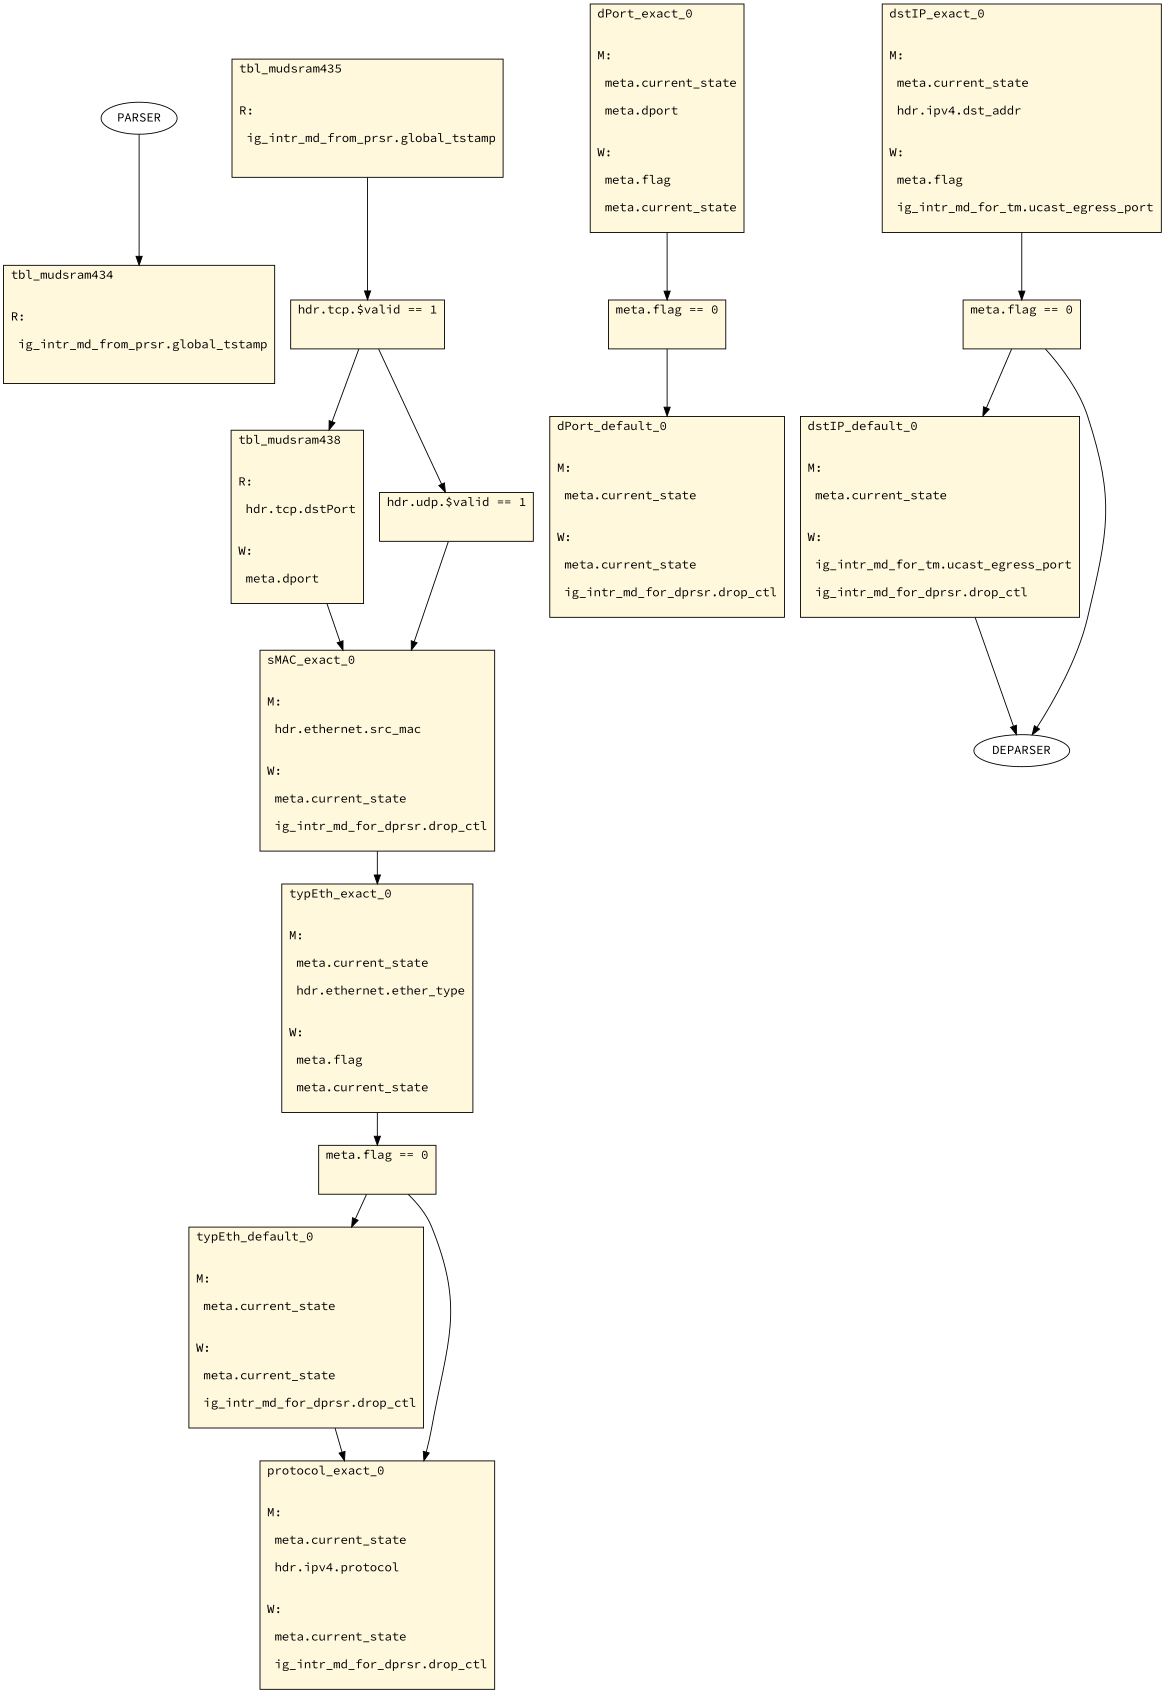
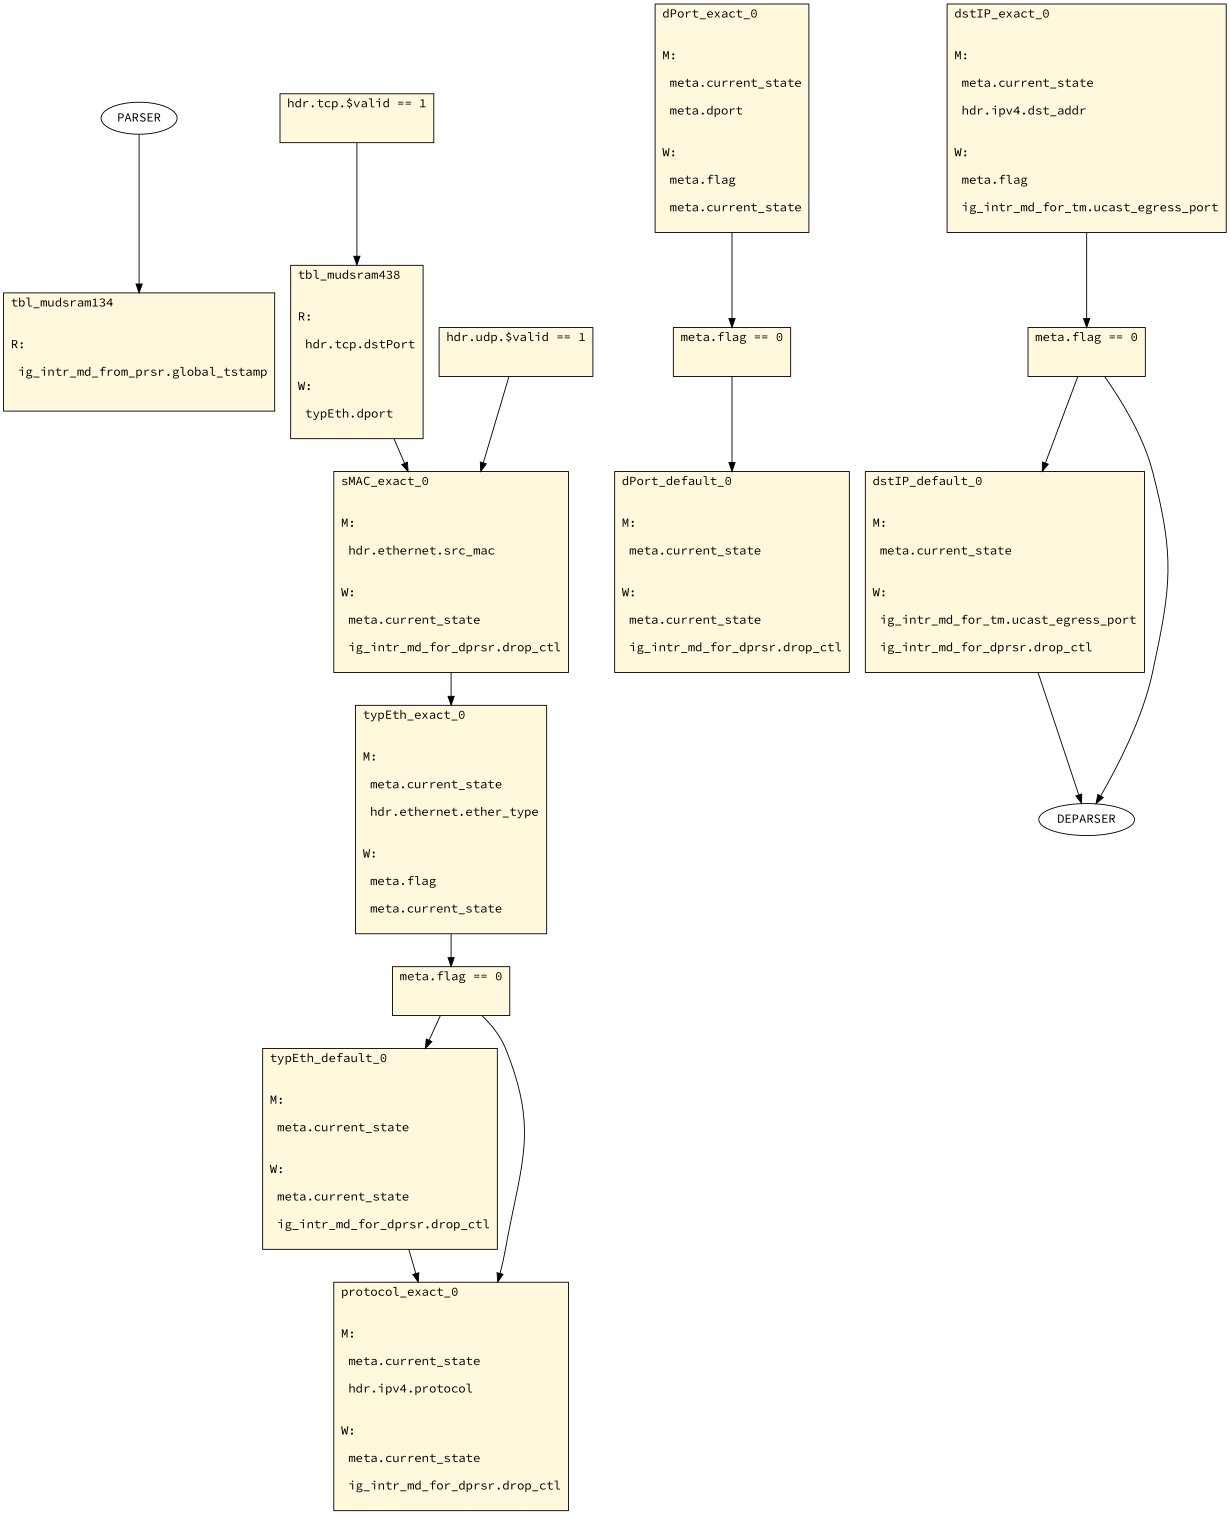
node "tbl_mudsram435 R: ig_intr_md_from_prsr.global_tstamp": removed
node "tbl_mudsram434 R: ig_intr_md_from_prsr.global_tstamp": label "tbl_mudsram434 R: ig_intr_md_from_prsr.global_tstamp" -> "tbl_mudsram134 R: ig_intr_md_from_prsr.global_tstamp"
edge "hdr.tcp.$valid == 1" -> "hdr.udp.$valid == 1": removed
node "tbl_mudsram438 R: hdr.tcp.dstPort W: meta.dport": label "tbl_mudsram438 R: hdr.tcp.dstPort W: meta.dport" -> "tbl_mudsram438 R: hdr.tcp.dstPort W: typEth.dport"
